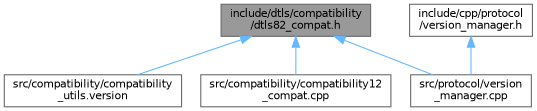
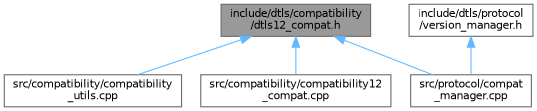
node "include/dtls/compatibility /dtls82_compat.h": label "include/dtls/compatibility /dtls82_compat.h" -> "include/dtls/compatibility /dtls12_compat.h"
node "include/cpp/protocol /version_manager.h": label "include/cpp/protocol /version_manager.h" -> "include/dtls/protocol /version_manager.h"
node "src/compatibility/compatibility _utils.version": label "src/compatibility/compatibility _utils.version" -> "src/compatibility/compatibility _utils.cpp"
node "src/protocol/version _manager.cpp": label "src/protocol/version _manager.cpp" -> "src/protocol/compat _manager.cpp"
